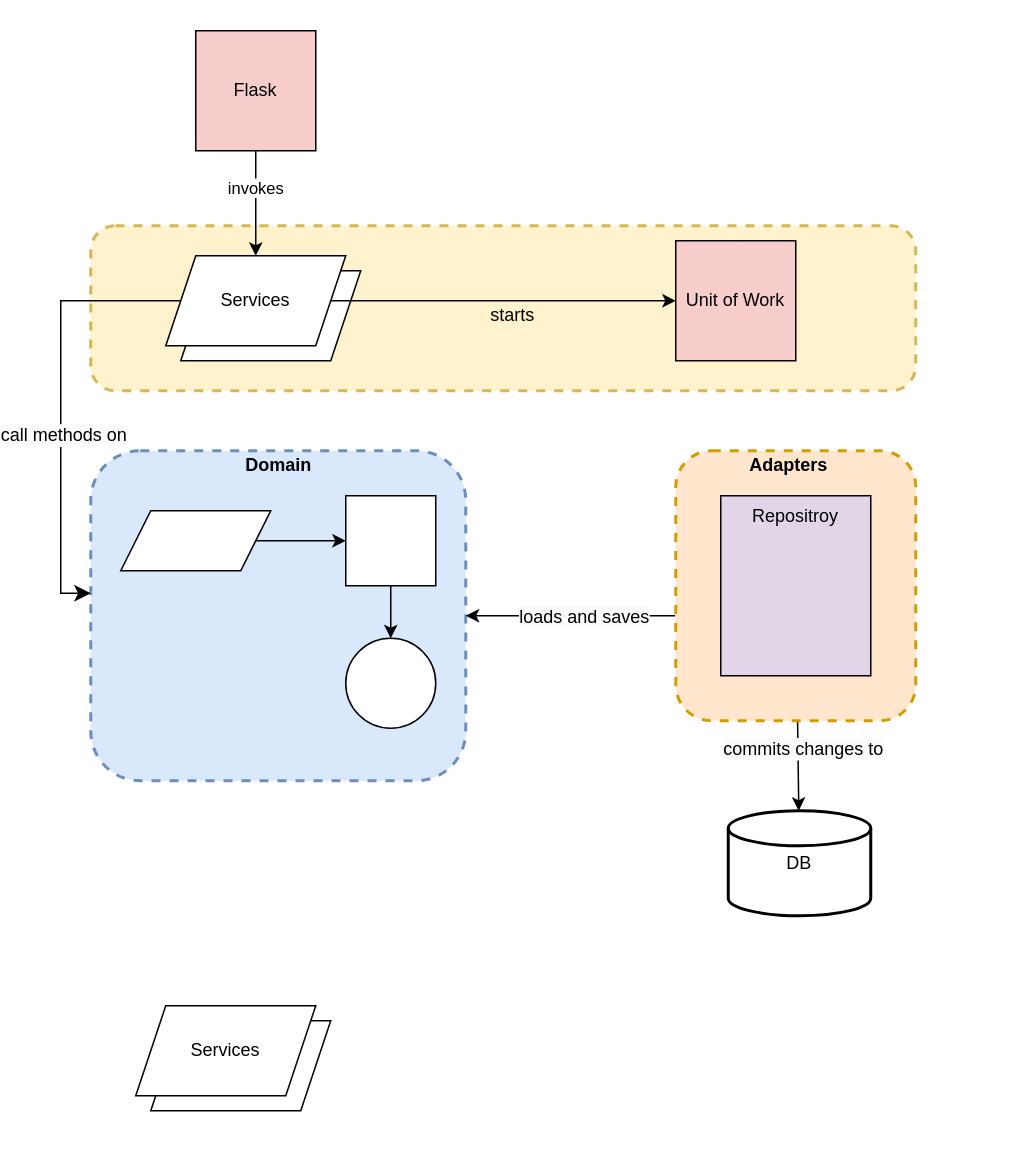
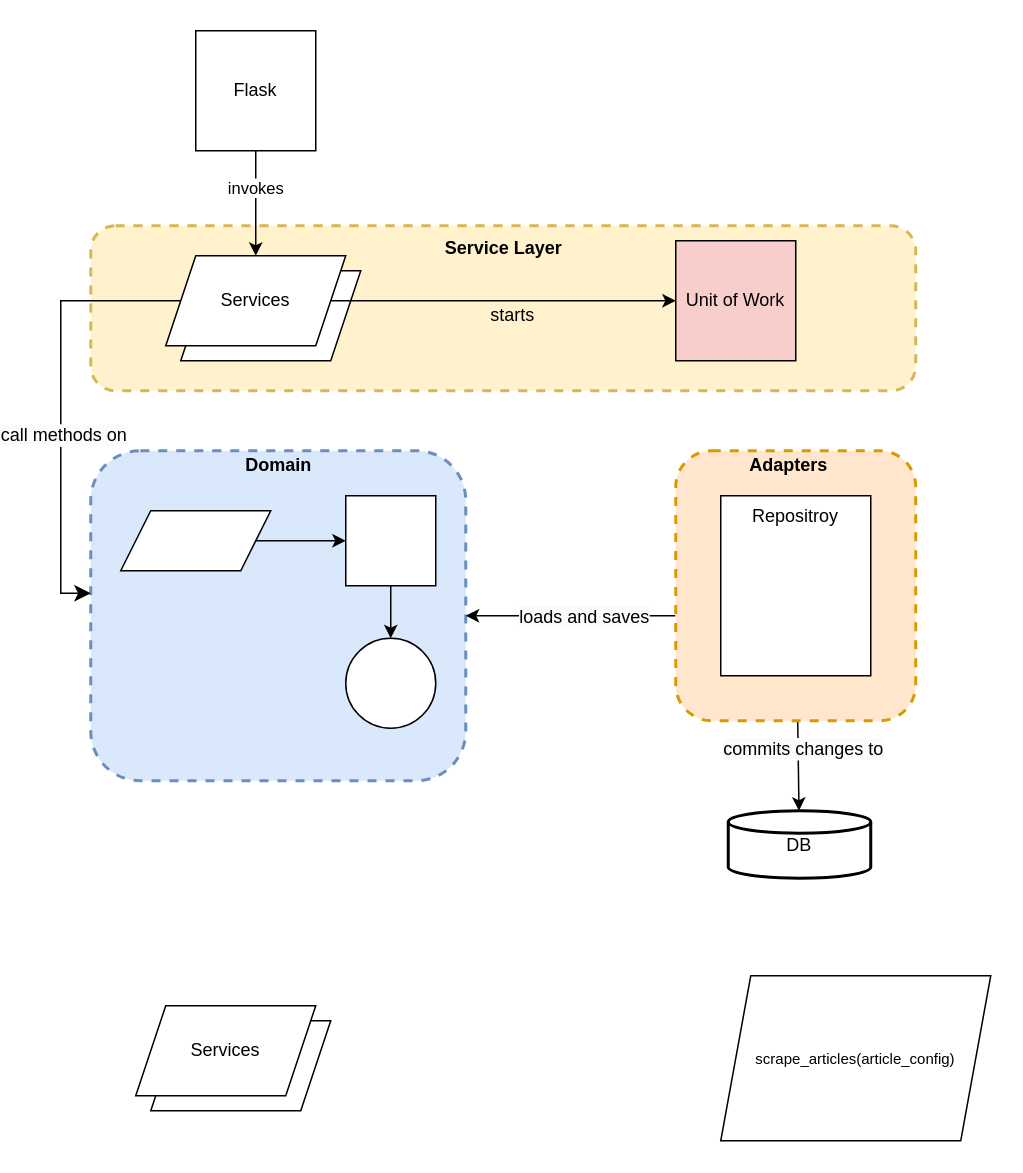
node "Flask": fillcolor #f8cecc -> #ffffff
node "Service Layer": added
node "Repositroy": fillcolor #e1d5e7 -> #ffffff
node "DB": size 143x105 -> 143x68
node "scrape_articles(article_config)": added
